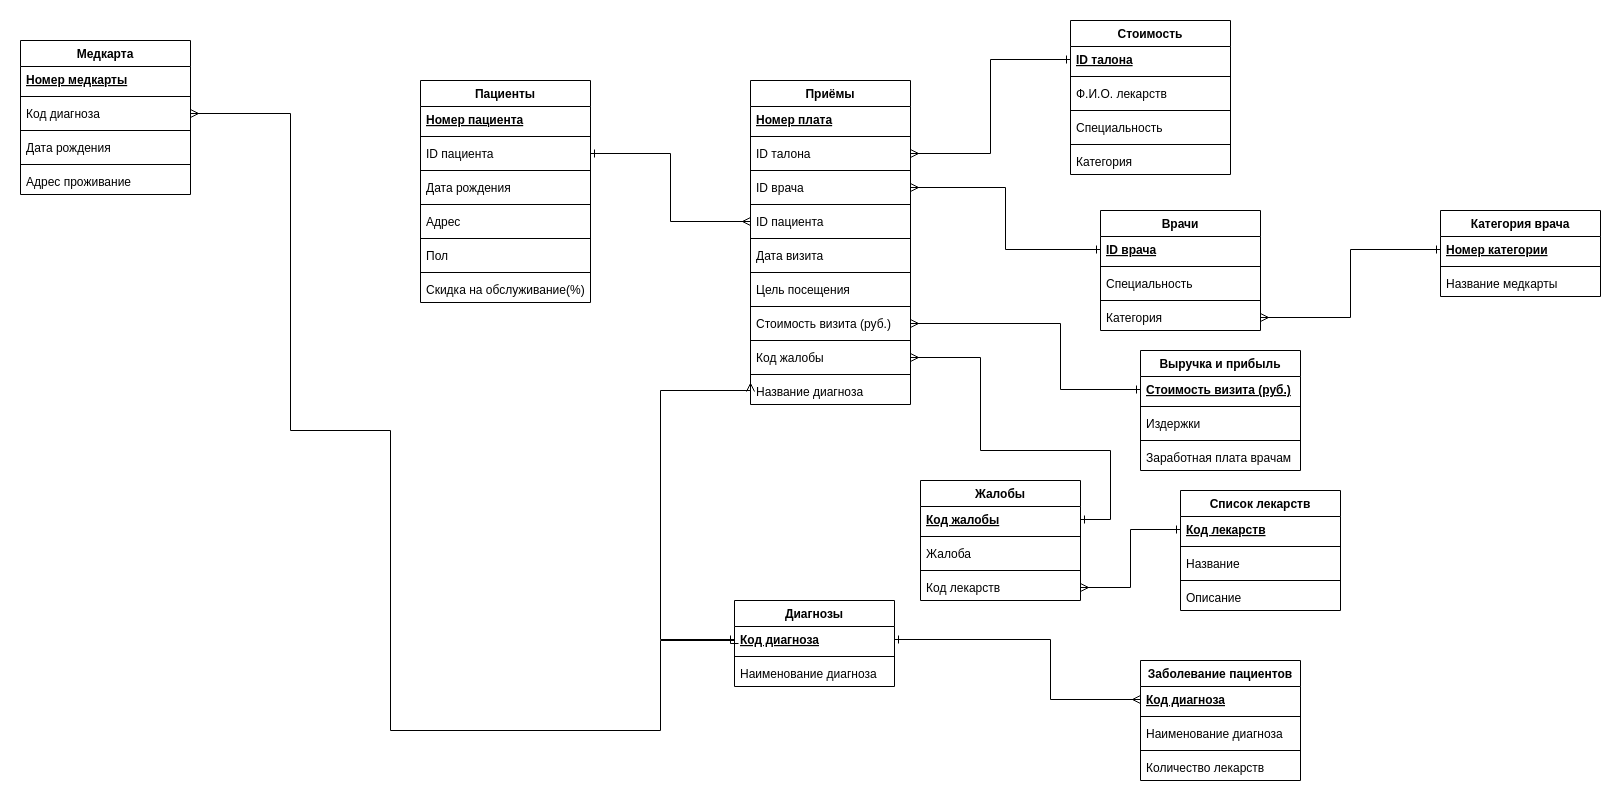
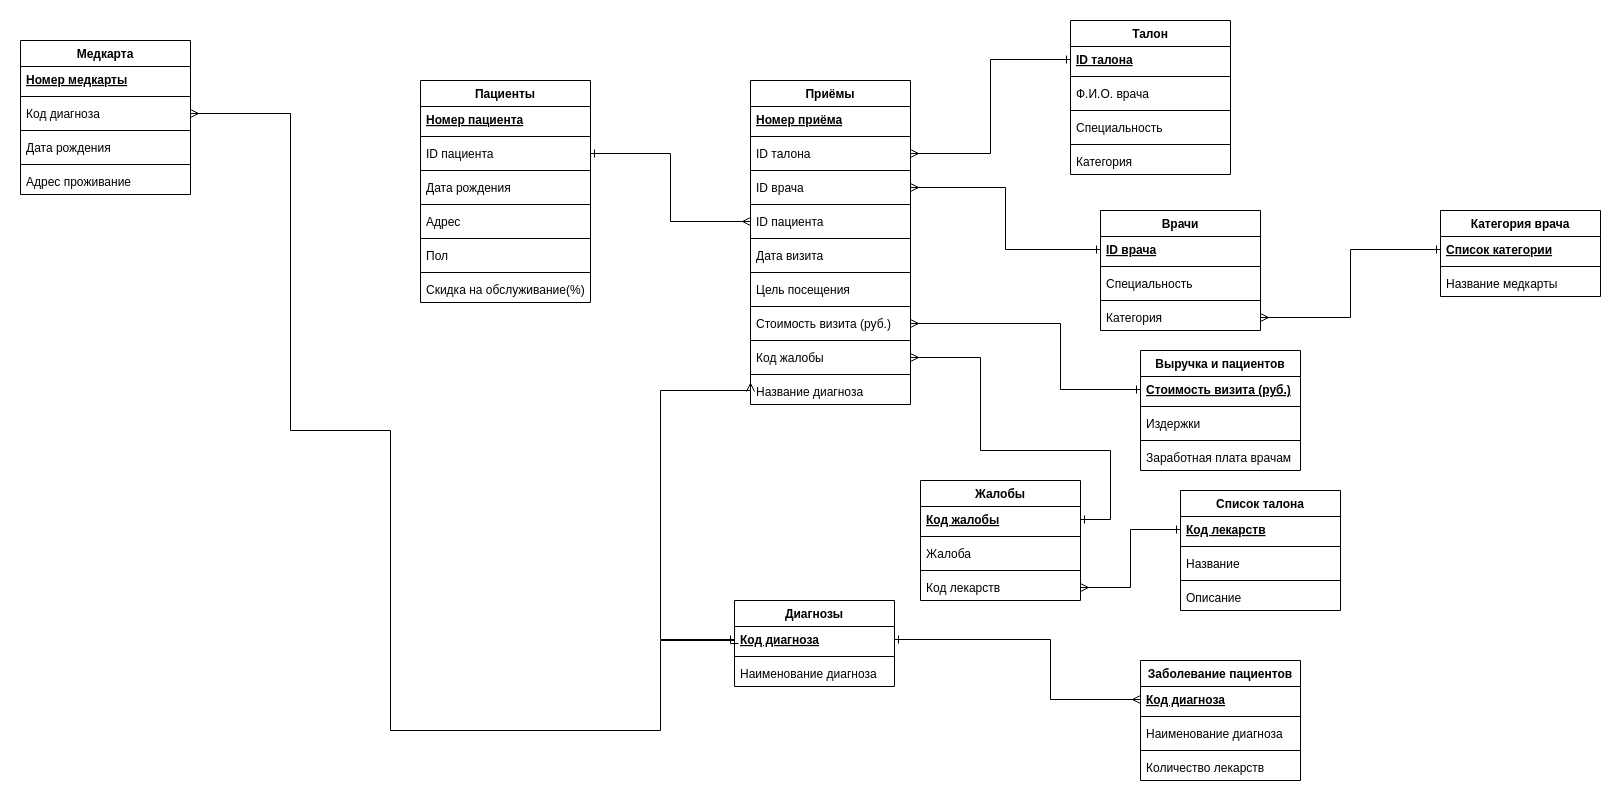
node "Стоимость": label "Стоимость" -> "Талон"
node "Ф.И.О. лекарств": label "Ф.И.О. лекарств" -> "Ф.И.О. врача"
node "Номер плата": label "Номер плата" -> "Номер приёма"
node "Номер категории": label "Номер категории" -> "Список категории"
node "Выручка и прибыль": label "Выручка и прибыль" -> "Выручка и пациентов"
node "Список лекарств": label "Список лекарств" -> "Список талона"
